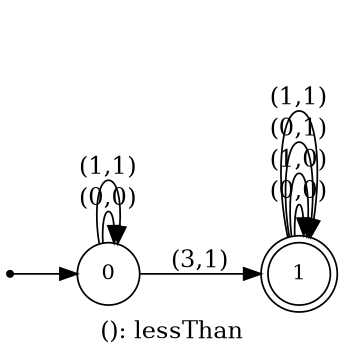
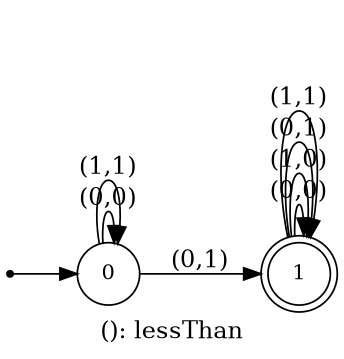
edge "0" -> "1": label "(3,1)" -> "(0,1)"
